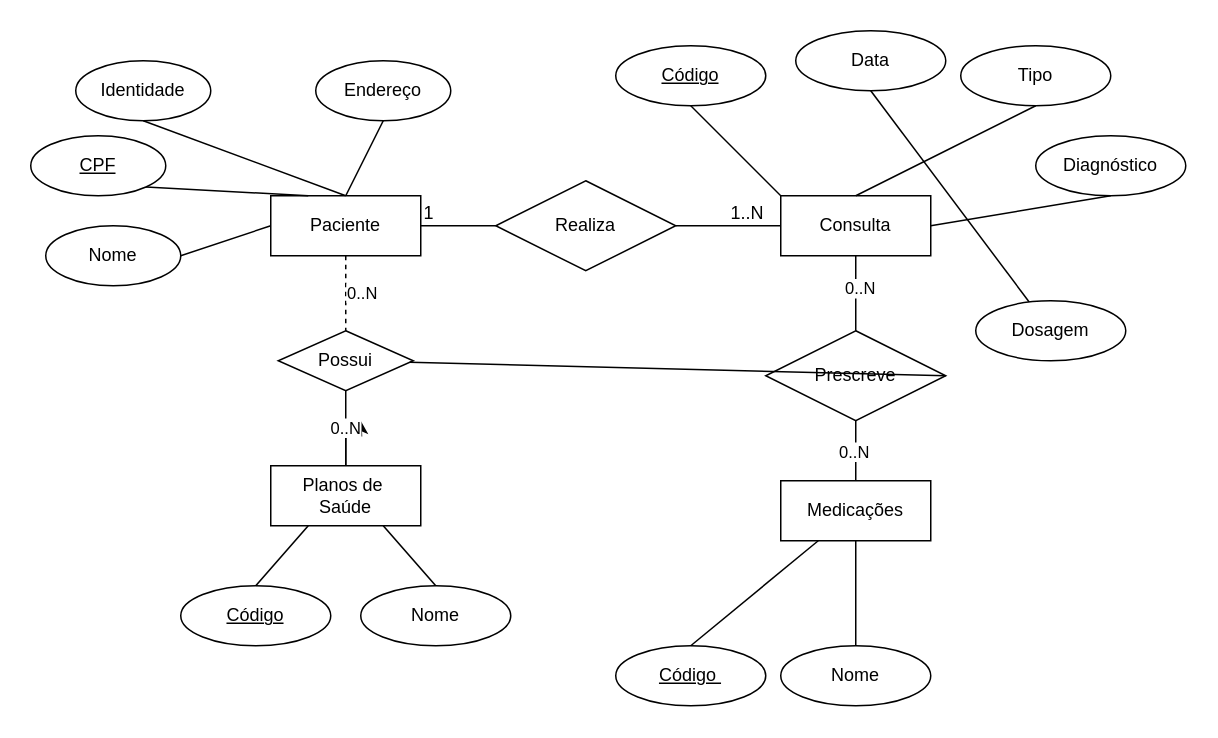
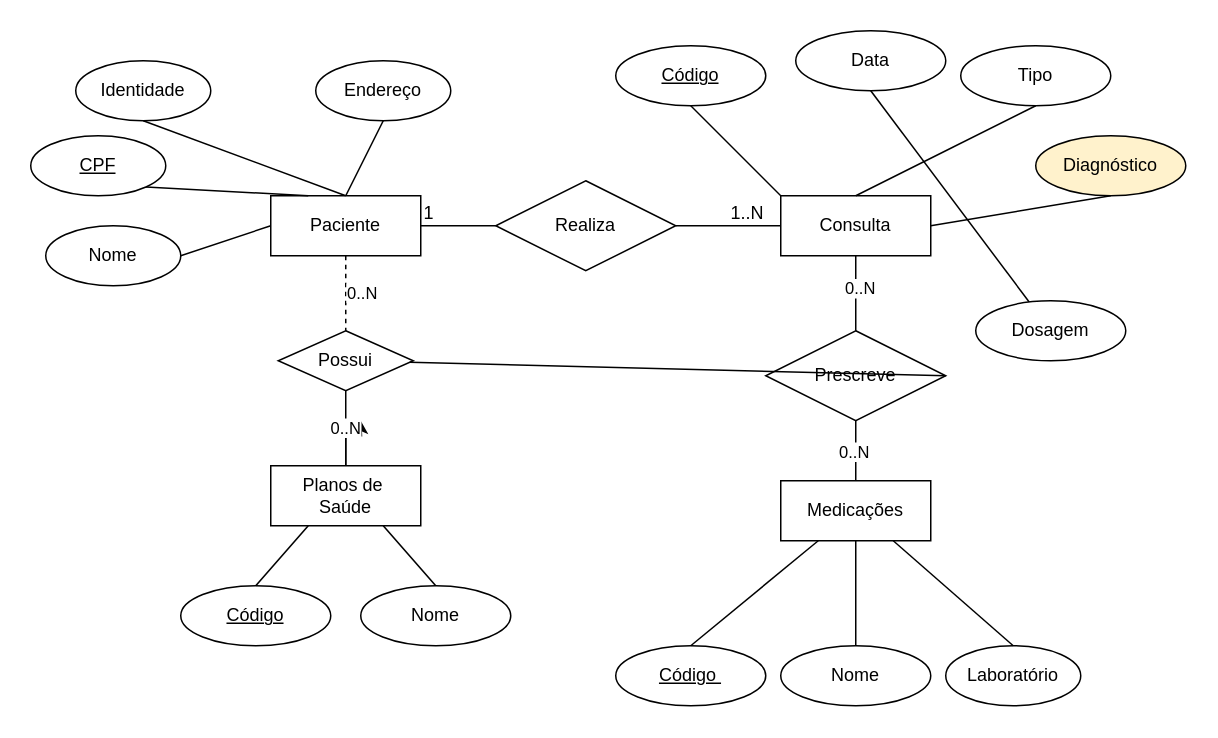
node "Diagnóstico": fillcolor #ffffff -> #fff2cc
edge "Medicações" -- "Laboratório": added
node "Laboratório": added
